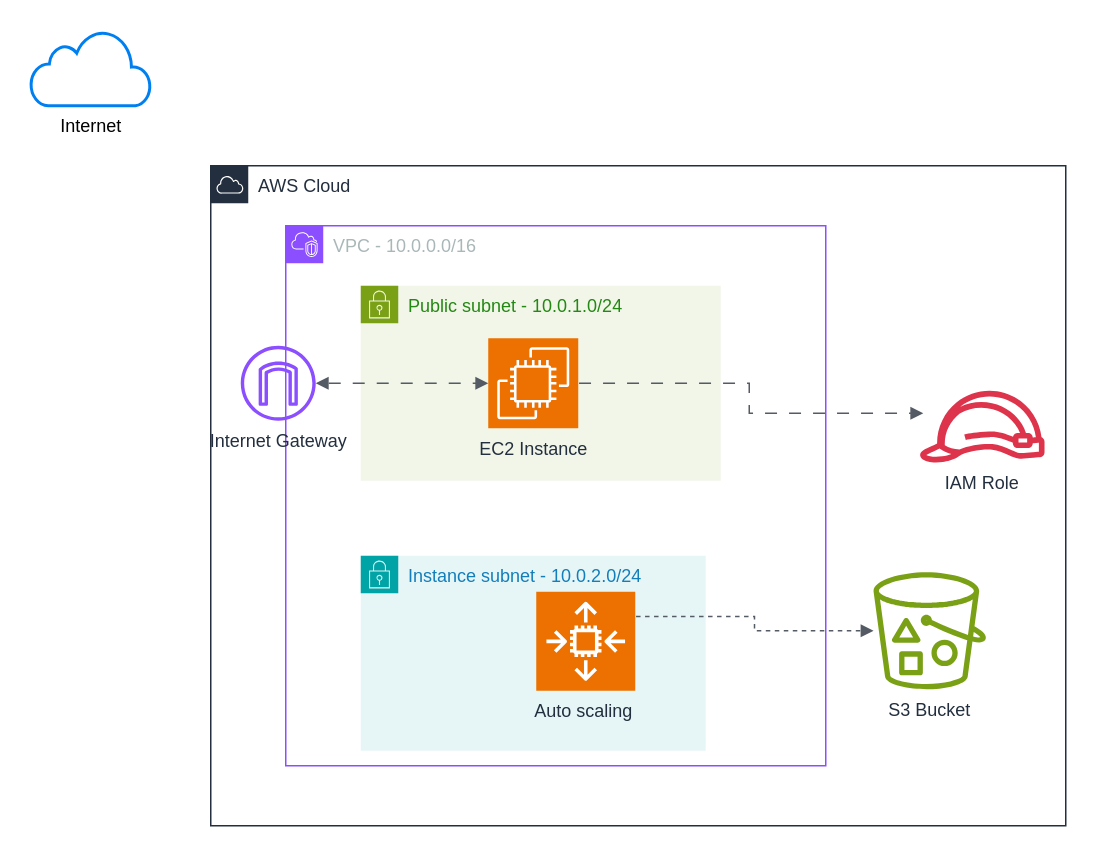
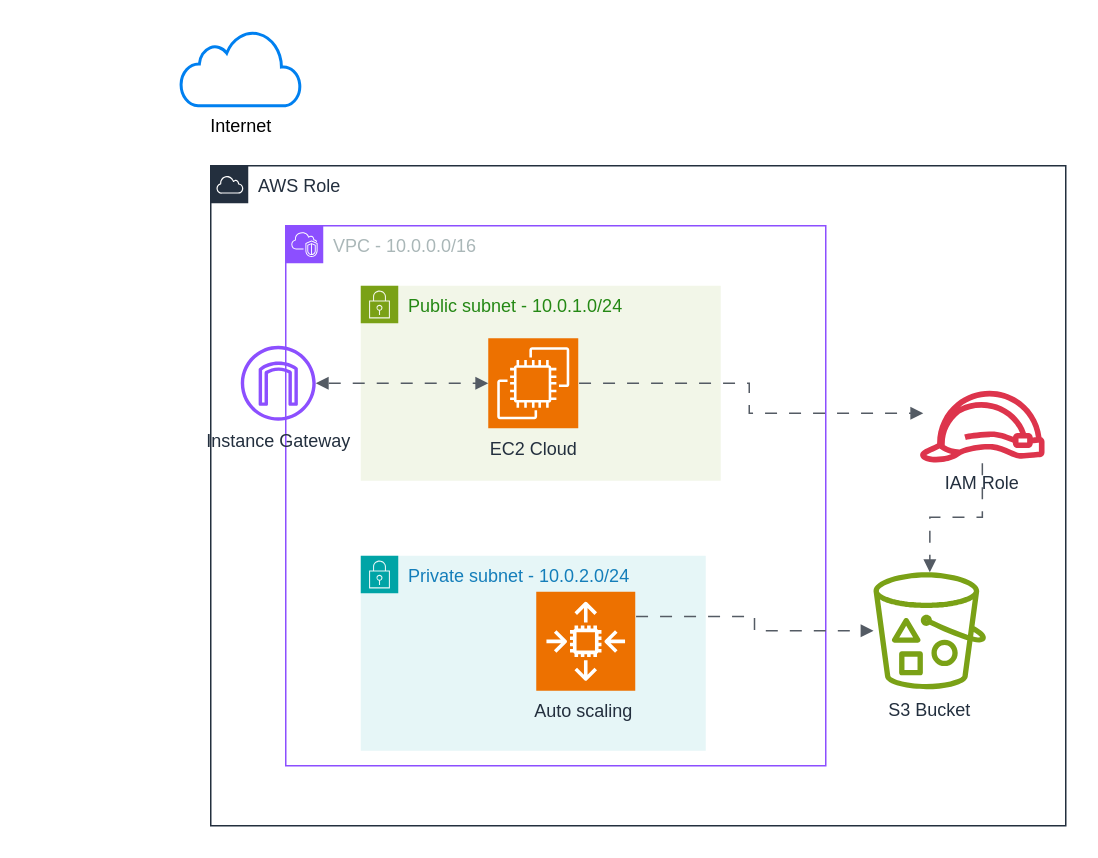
node "Internet": moved (91, 68) -> (241, 68)
node "AWS Cloud": label "AWS Cloud" -> "AWS Role"
node "Internet Gateway": label "Internet Gateway" -> "Instance Gateway"
node "EC2 Instance": label "EC2 Instance" -> "EC2 Cloud"
edge "IAM Role" -> "S3 Bucket": added
node "Instance subnet - 10.0.2.0/24": label "Instance subnet - 10.0.2.0/24" -> "Private subnet - 10.0.2.0/24"
edge "Auto scaling" -> "S3 Bucket": style dashed -> solid
